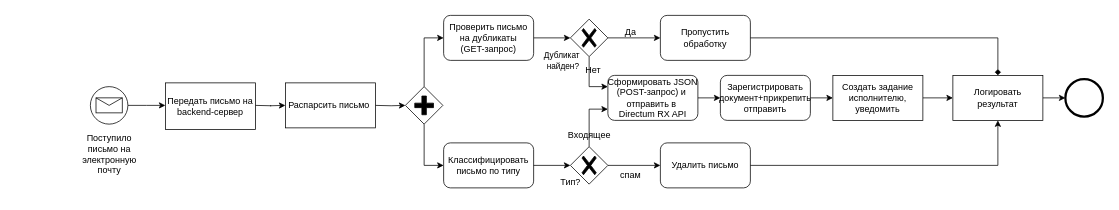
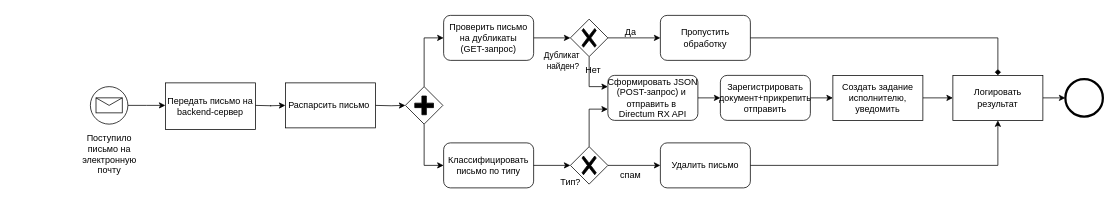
node "Входящее": removed
